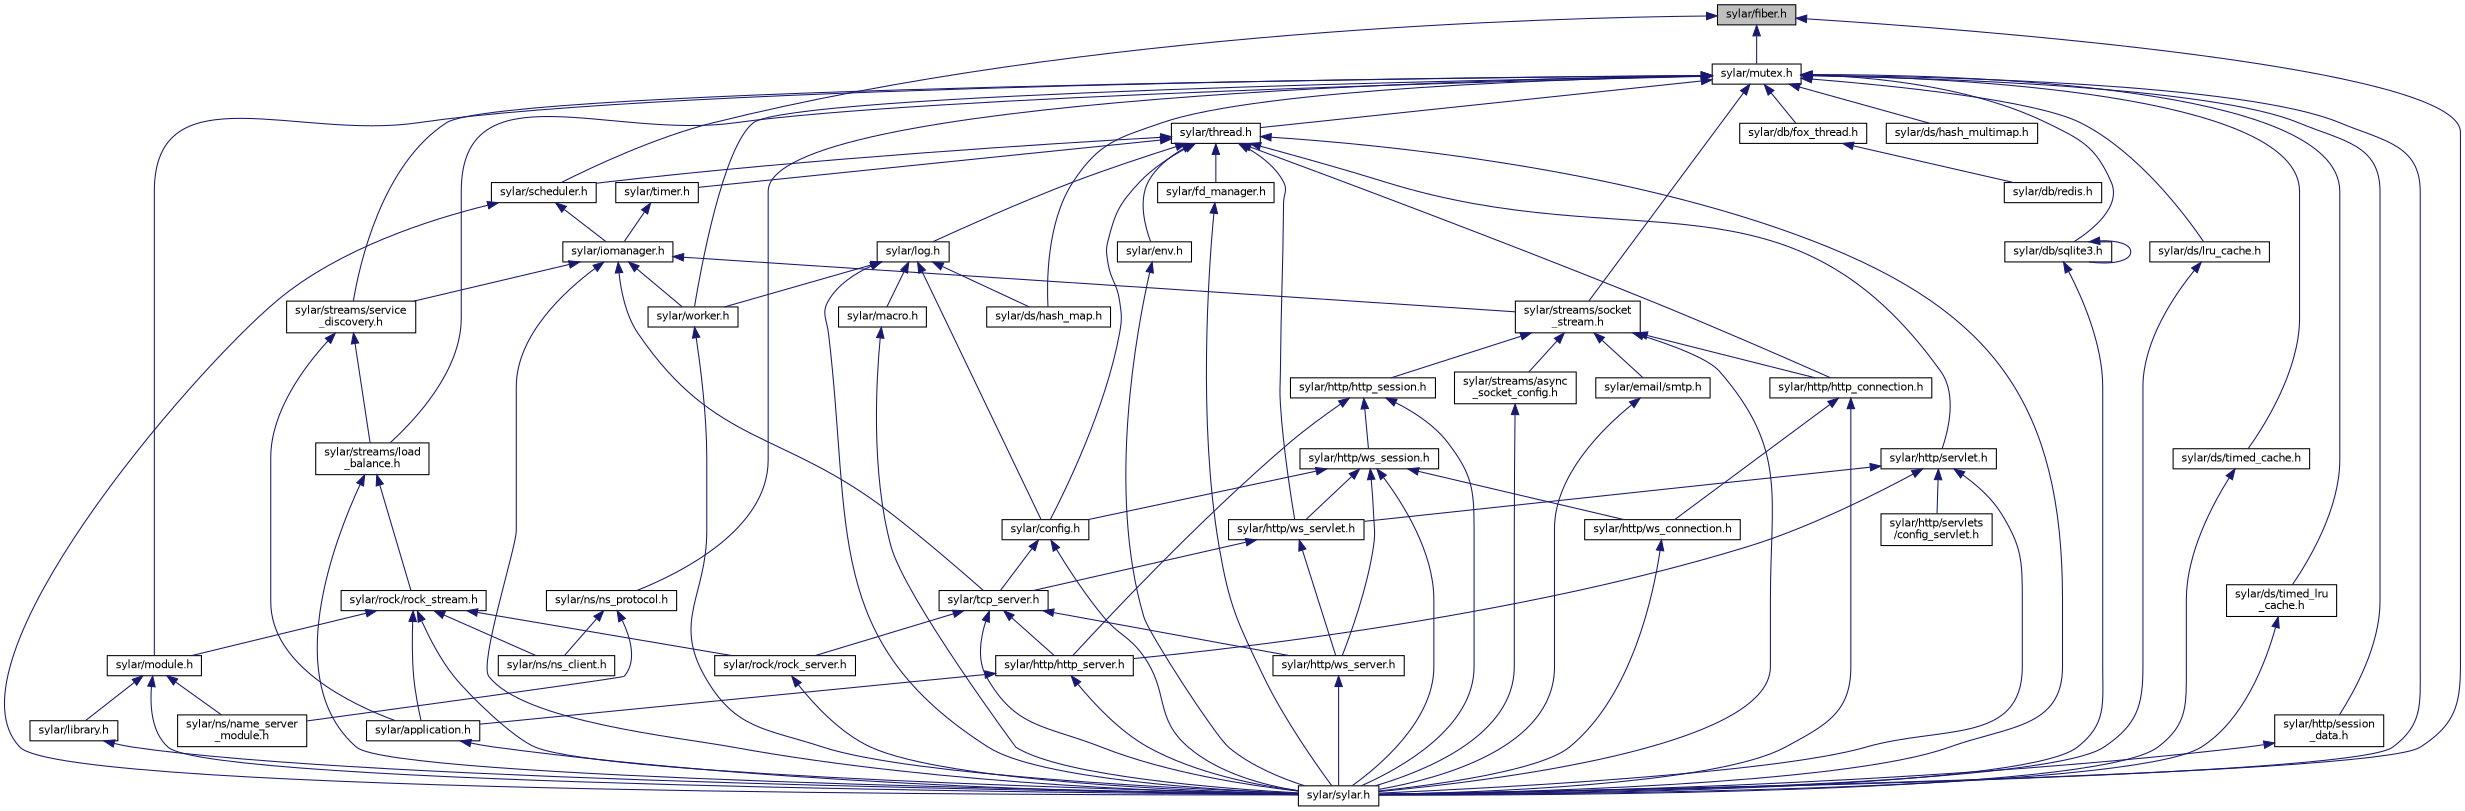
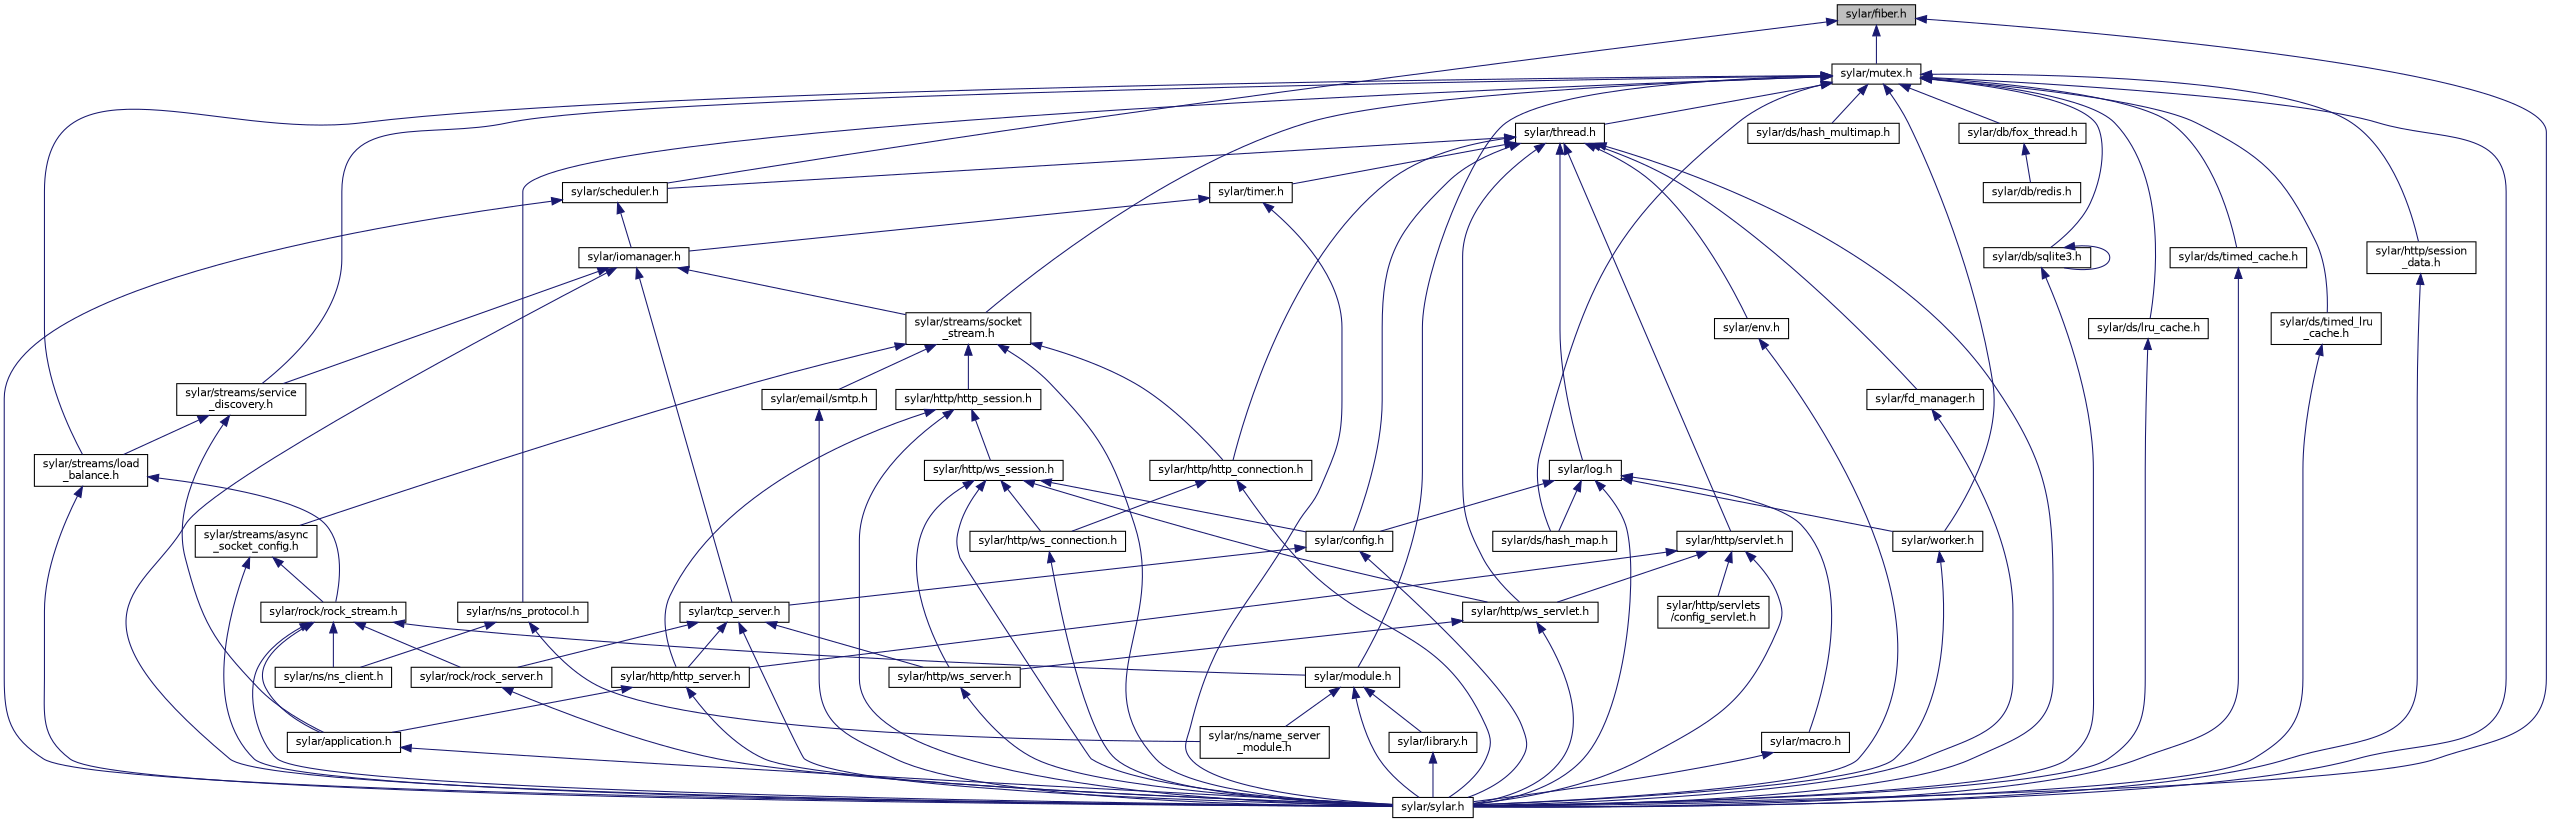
edge "sylar/worker.h" -> "sylar/iomanager.h": removed
edge "sylar/tcp_server.h" -> "sylar/http/ws_servlet.h": now "sylar/sylar.h" -> "sylar/http/ws_servlet.h"
edge "sylar/sylar.h" -> "sylar/timer.h": added
edge "sylar/rock/rock_stream.h" -> "sylar/streams/async _socket_config.h": added
